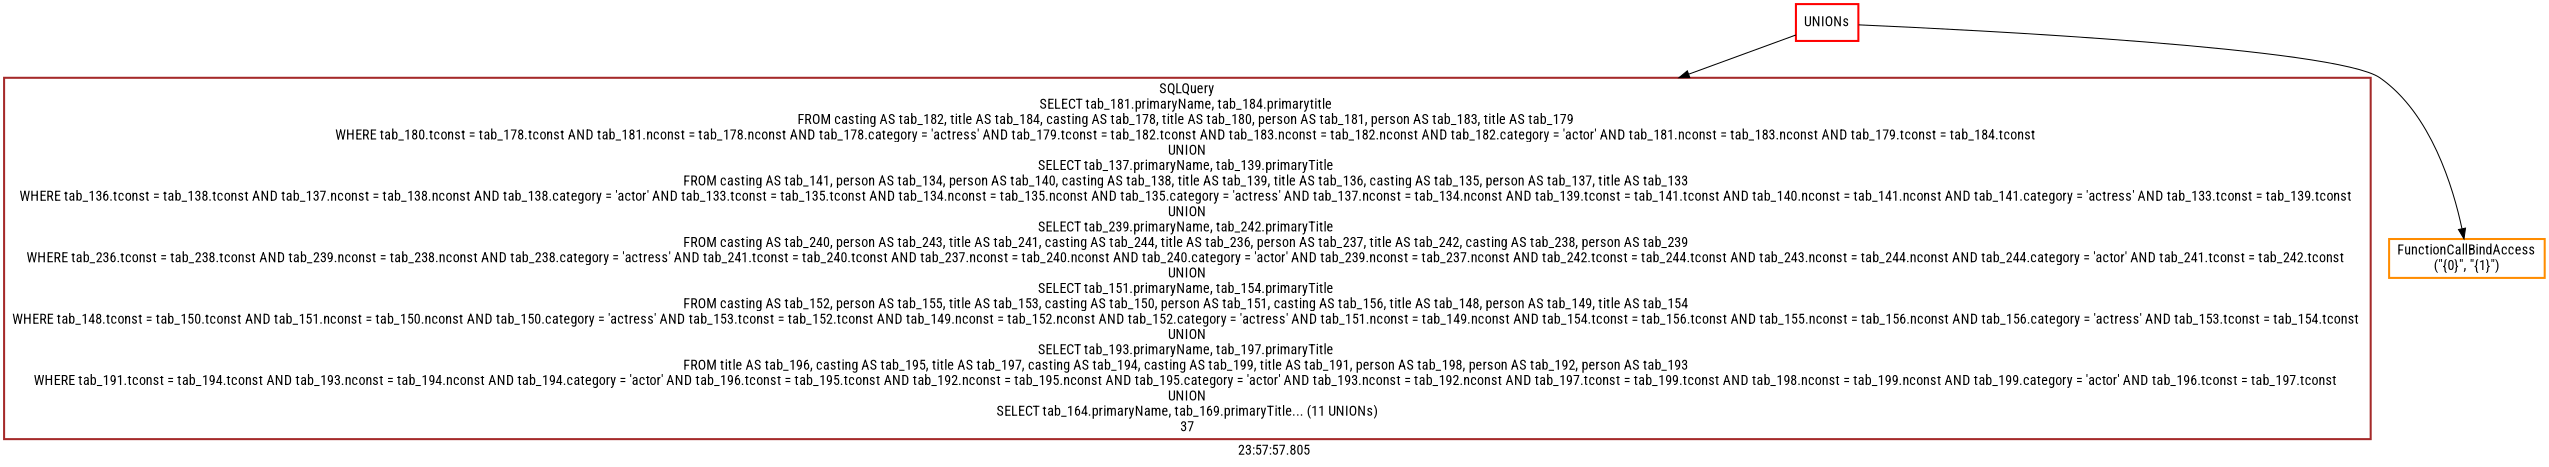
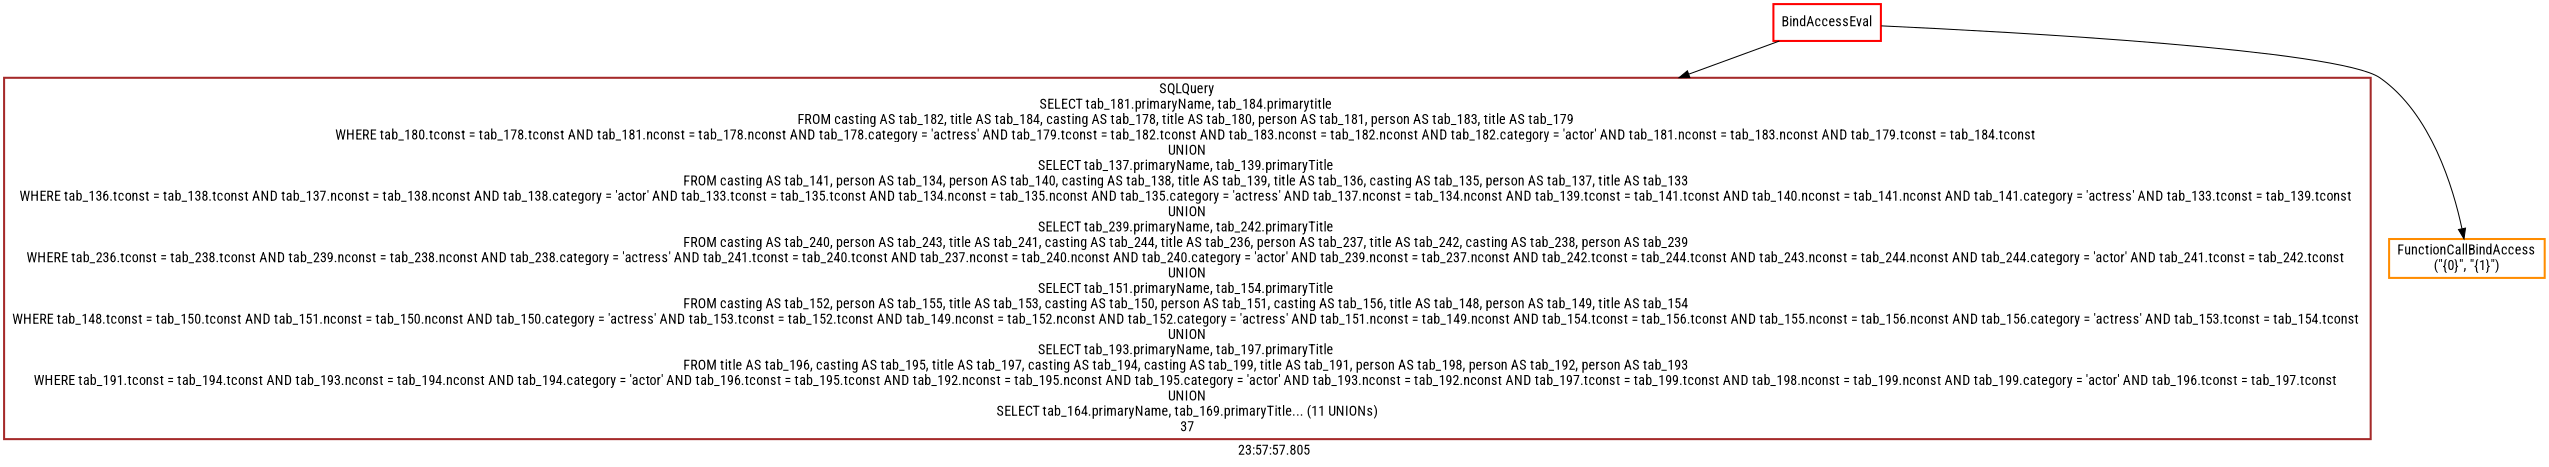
node "UNIONs": label "UNIONs" -> "BindAccessEval"
